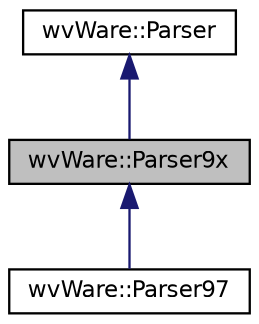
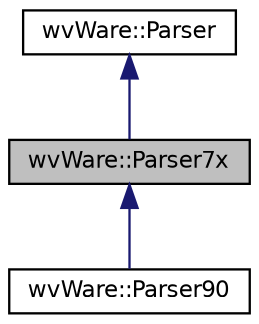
node "wvWare::Parser9x": label "wvWare::Parser9x" -> "wvWare::Parser7x"
node "wvWare::Parser97": label "wvWare::Parser97" -> "wvWare::Parser90"
